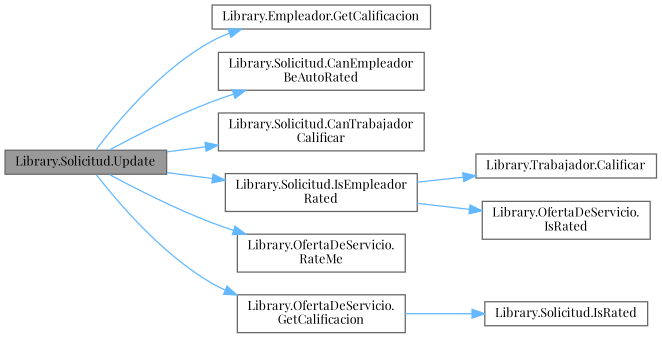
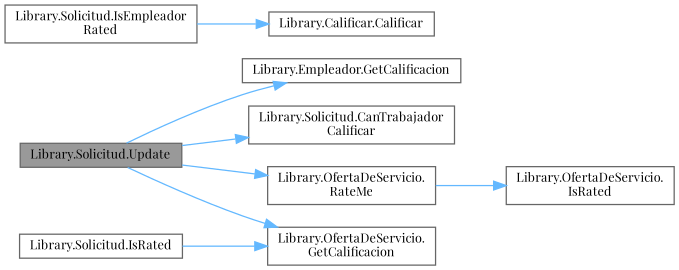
node "Library.Solicitud.CanEmpleador BeAutoRated": removed
node "Library.Trabajador.Calificar": label "Library.Trabajador.Calificar" -> "Library.Calificar.Calificar"
edge "Library.Solicitud.Update" -> "Library.Solicitud.IsEmpleador Rated": removed
edge "Library.Solicitud.IsEmpleador Rated" -> "Library.OfertaDeServicio. IsRated": now "Library.OfertaDeServicio. RateMe" -> "Library.OfertaDeServicio. IsRated"
edge "Library.OfertaDeServicio. GetCalificacion" -> "Library.Solicitud.IsRated": reversed
